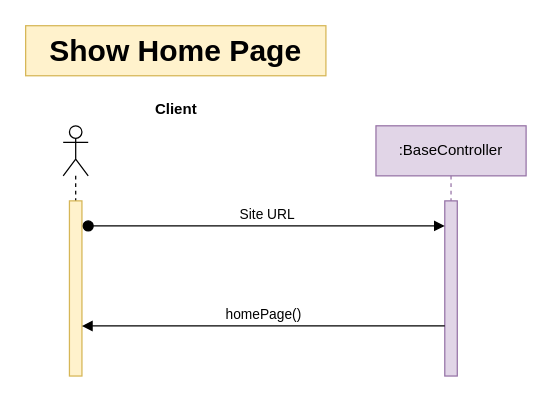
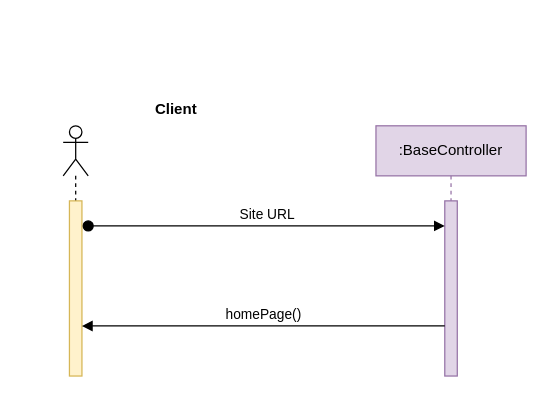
node "Show Home Page": removed
